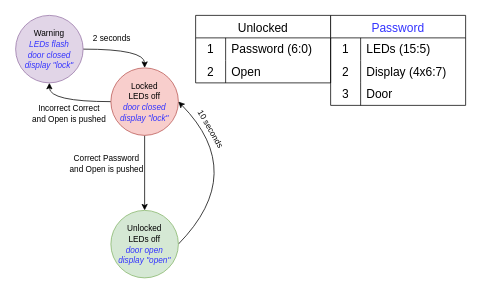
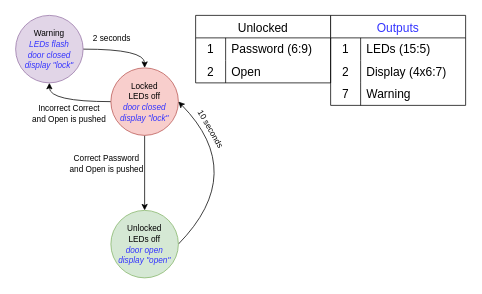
node "Password": label "Password" -> "Outputs"
node "Password (6:0)": label "Password (6:0)" -> "Password (6:9)"
node "3": label "3" -> "7"
node "Door": label "Door" -> "Warning"
